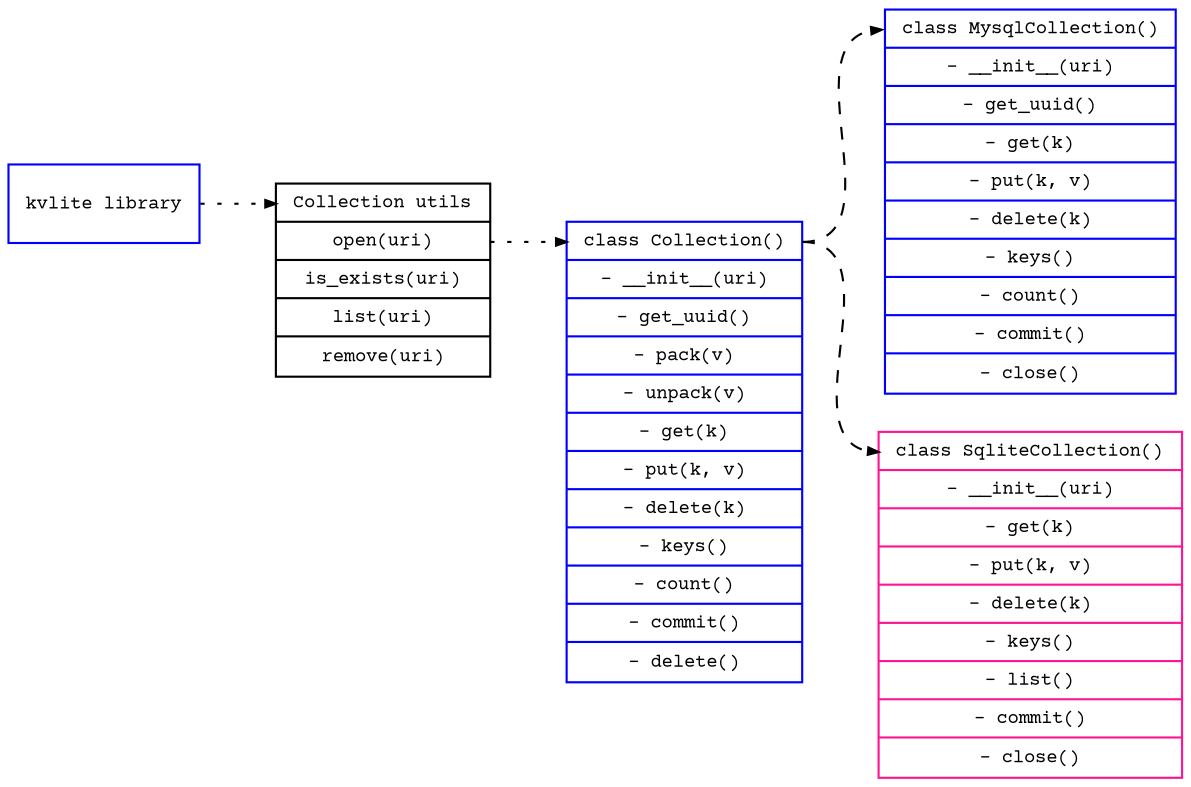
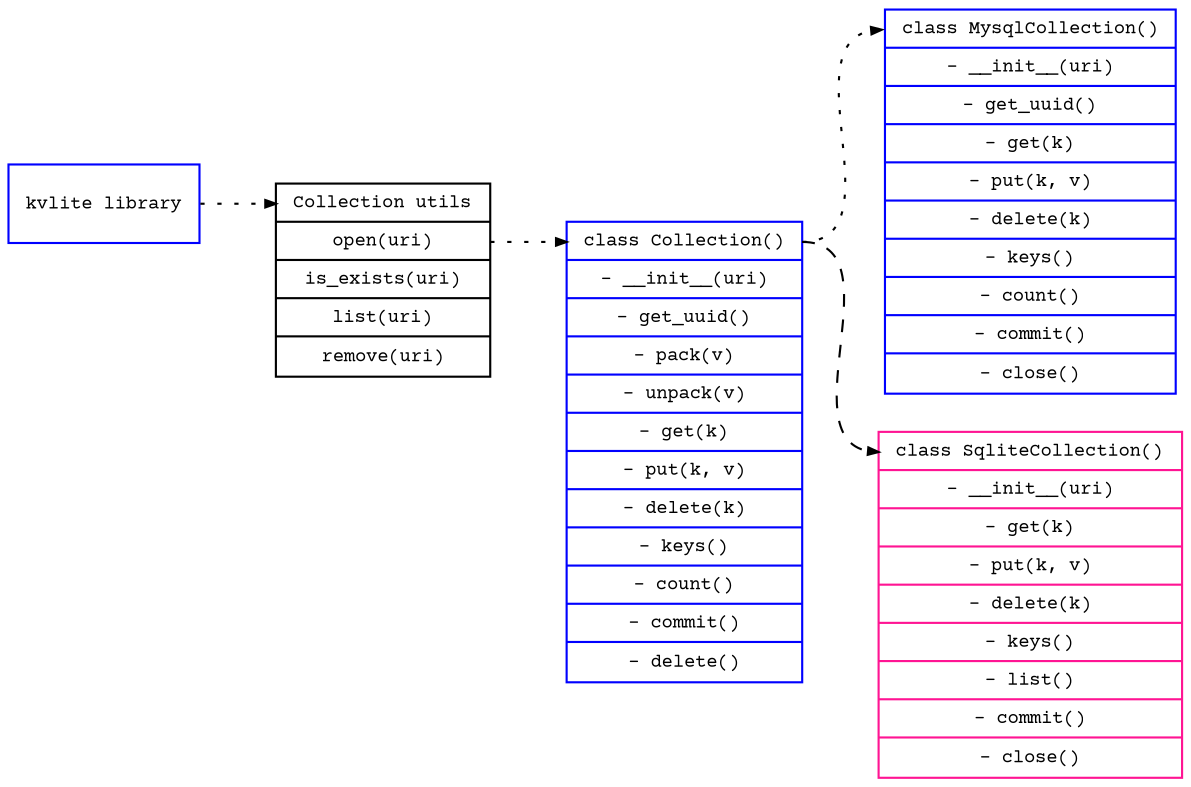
edge "class Collection()" -> "class MysqlCollection()": style dashed -> dotted
